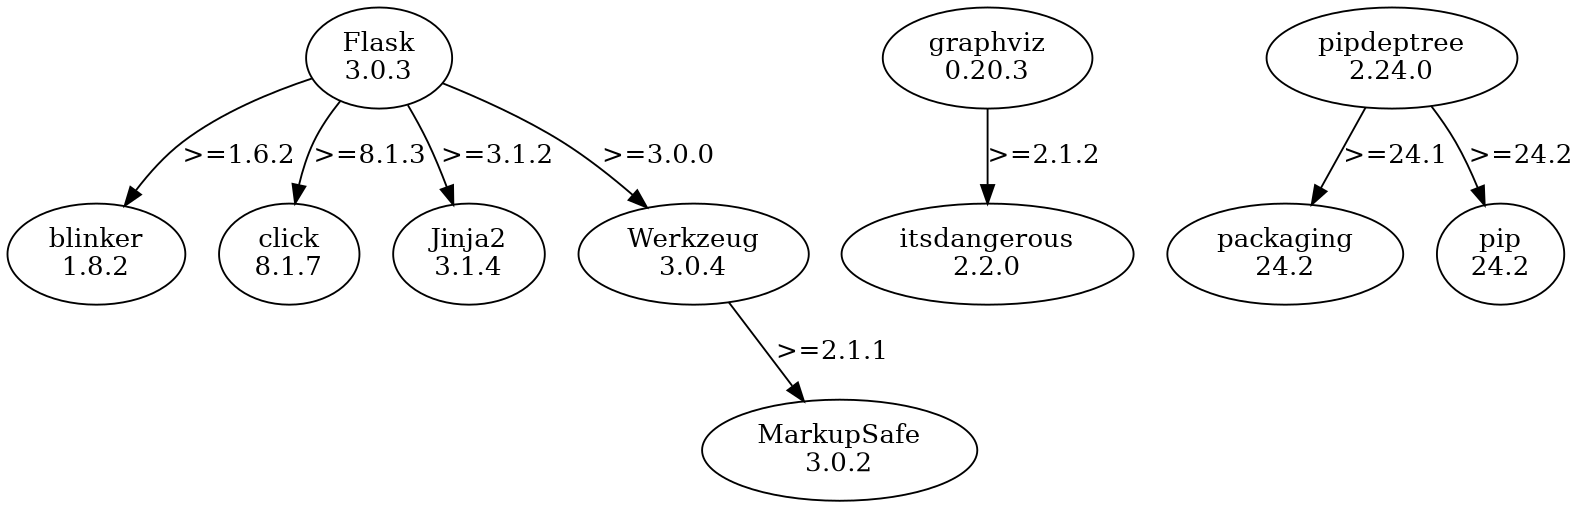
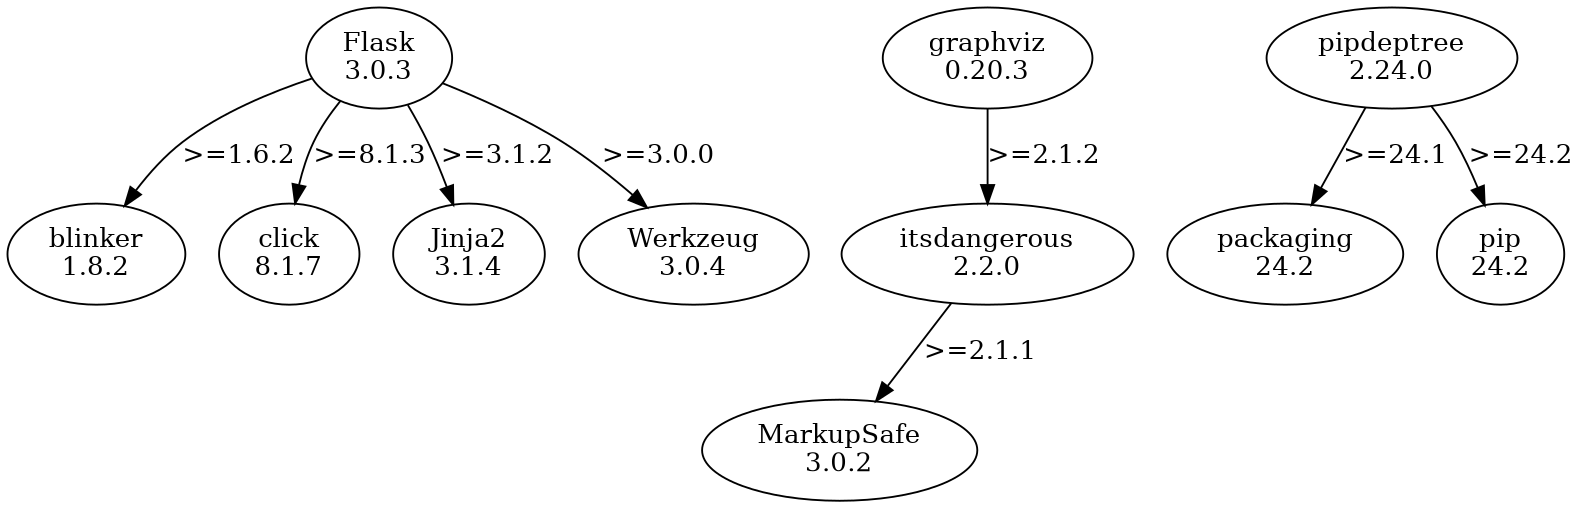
edge "Werkzeug 3.0.4" -> "MarkupSafe 3.0.2": now "itsdangerous 2.2.0" -> "MarkupSafe 3.0.2"
